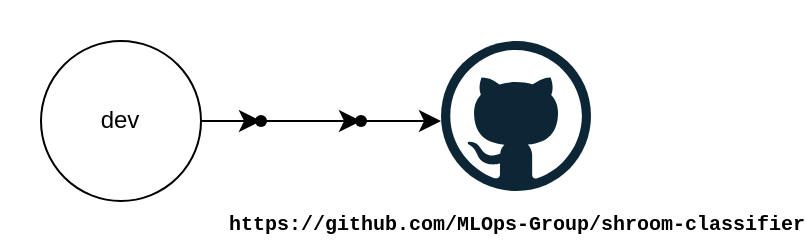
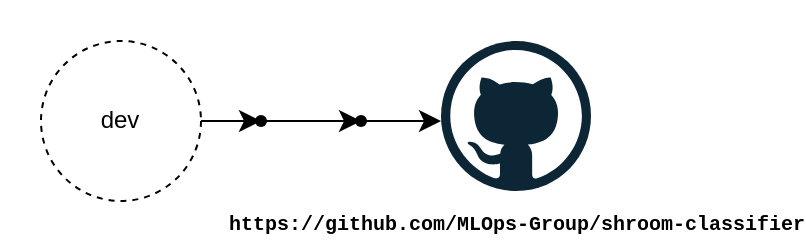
node "dev": style solid -> dashed
